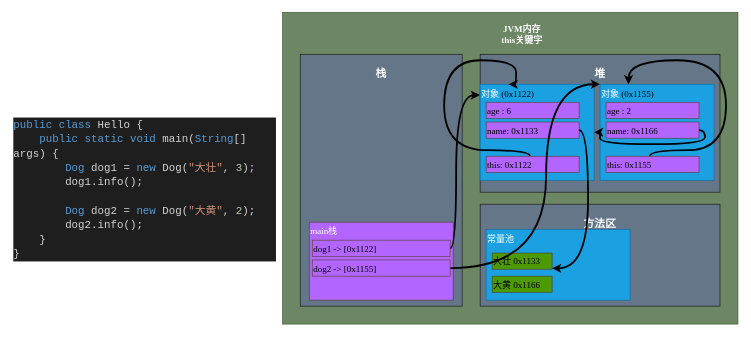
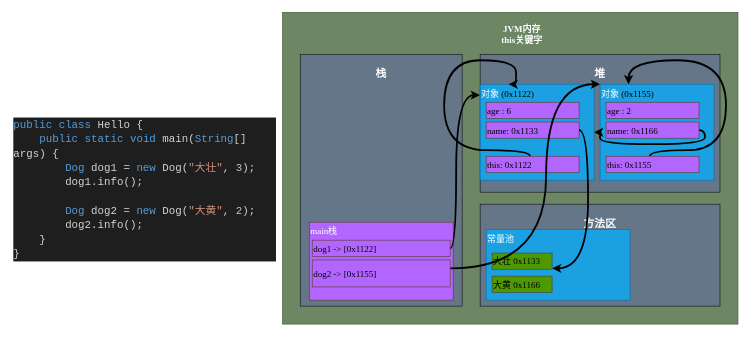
node "dog2 -> [0x1155]": size 138x16 -> 138x27
